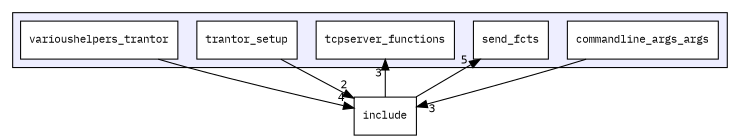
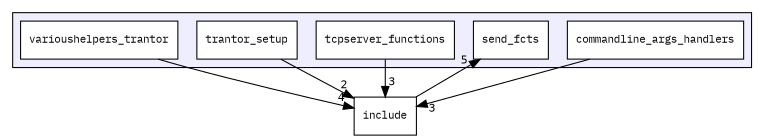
node "commandline_args_args": label "commandline_args_args" -> "commandline_args_handlers"
edge "include" -> "tcpserver_functions": reversed
